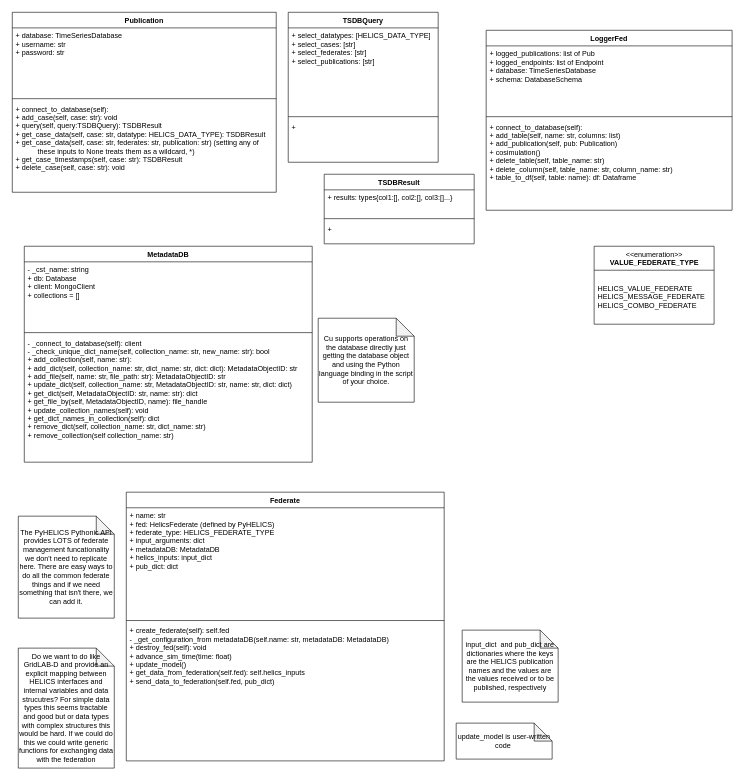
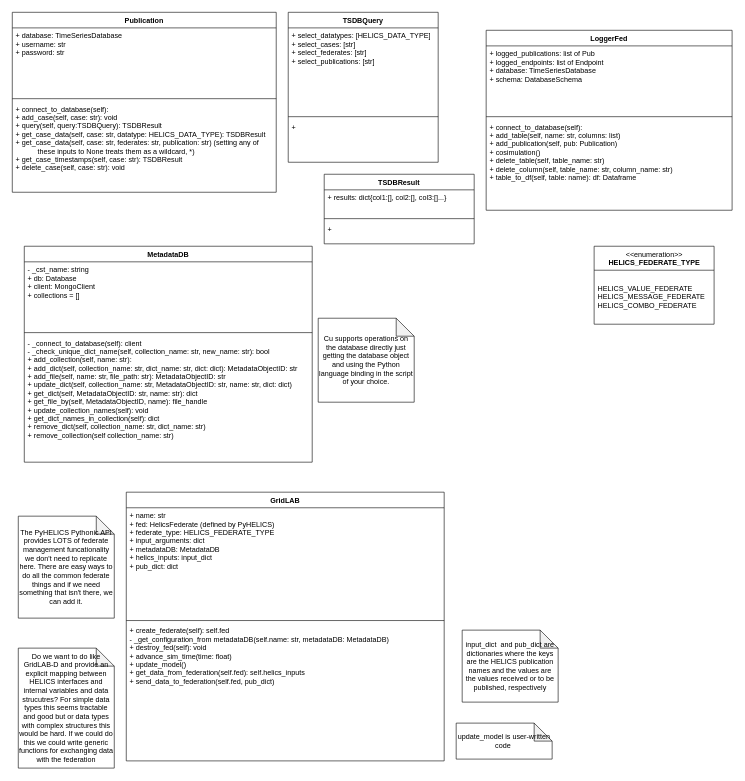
node "+ results: types{col1:[], col2:[], col3:[]...}": label "+ results: types{col1:[], col2:[], col3:[]...}" -> "+ results: dict{col1:[], col2:[], col3:[]...}"
node "<<enumeration>> VALUE_FEDERATE_TYPE": label "<<enumeration>> VALUE_FEDERATE_TYPE" -> "<<enumeration>> HELICS_FEDERATE_TYPE"
node "Federate": label "Federate" -> "GridLAB"
